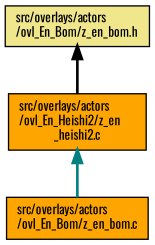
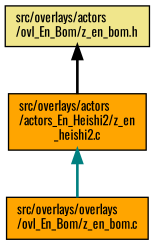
node "src/overlays/actors /ovl_En_Heishi2/z_en _heishi2.c": label "src/overlays/actors /ovl_En_Heishi2/z_en _heishi2.c" -> "src/overlays/actors /actors_En_Heishi2/z_en _heishi2.c"
node "src/overlays/actors /ovl_En_Bom/z_en_bom.c": label "src/overlays/actors /ovl_En_Bom/z_en_bom.c" -> "src/overlays/overlays /ovl_En_Bom/z_en_bom.c"
